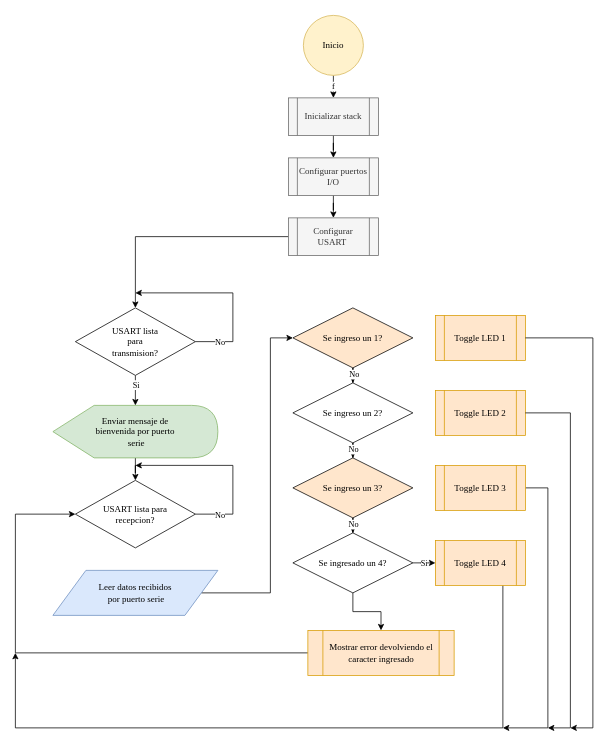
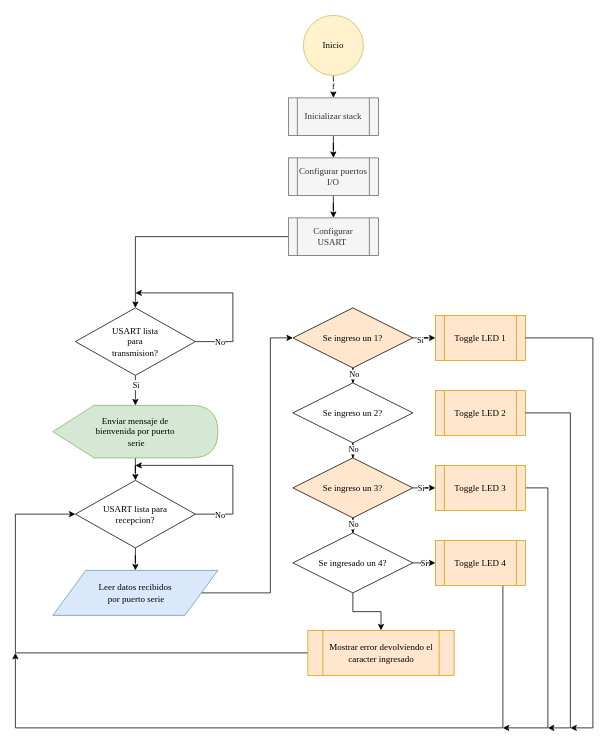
edge "Se ingreso un 1?" -> "Toggle LED 1": added, label "Si"
edge "Se ingreso un 3?" -> "Toggle LED 3": added, label "Si"
edge "USART lista para recepcion?" -> "Leer datos recibidos por puerto serie": added
